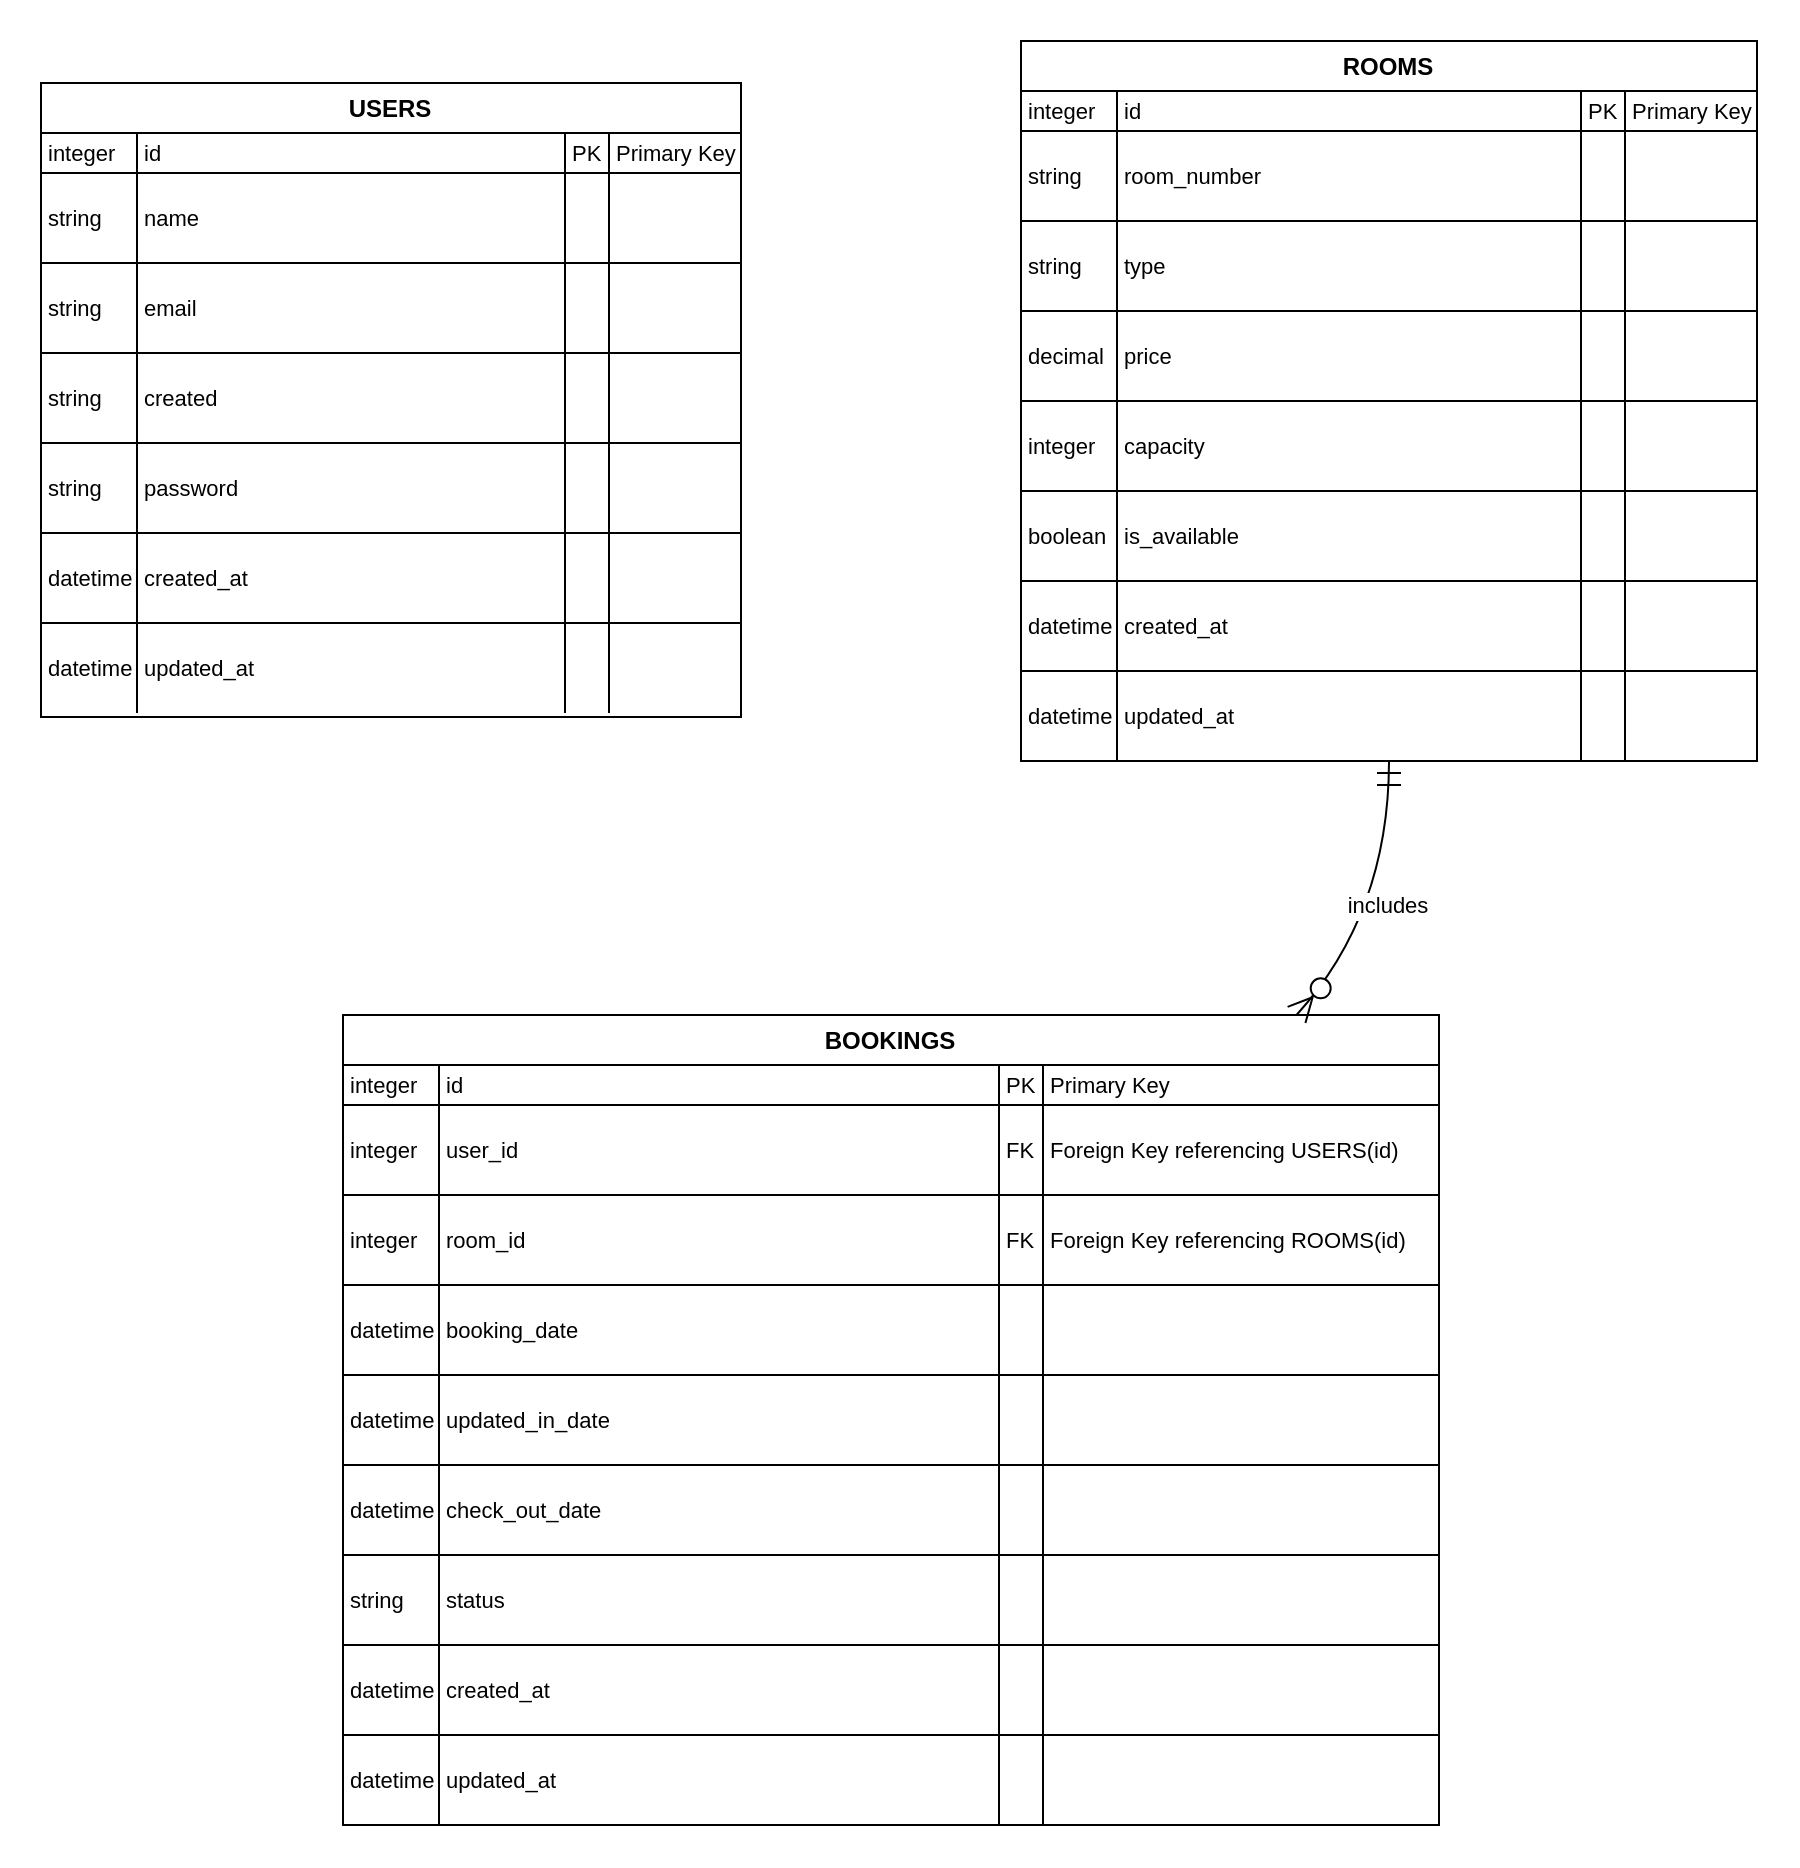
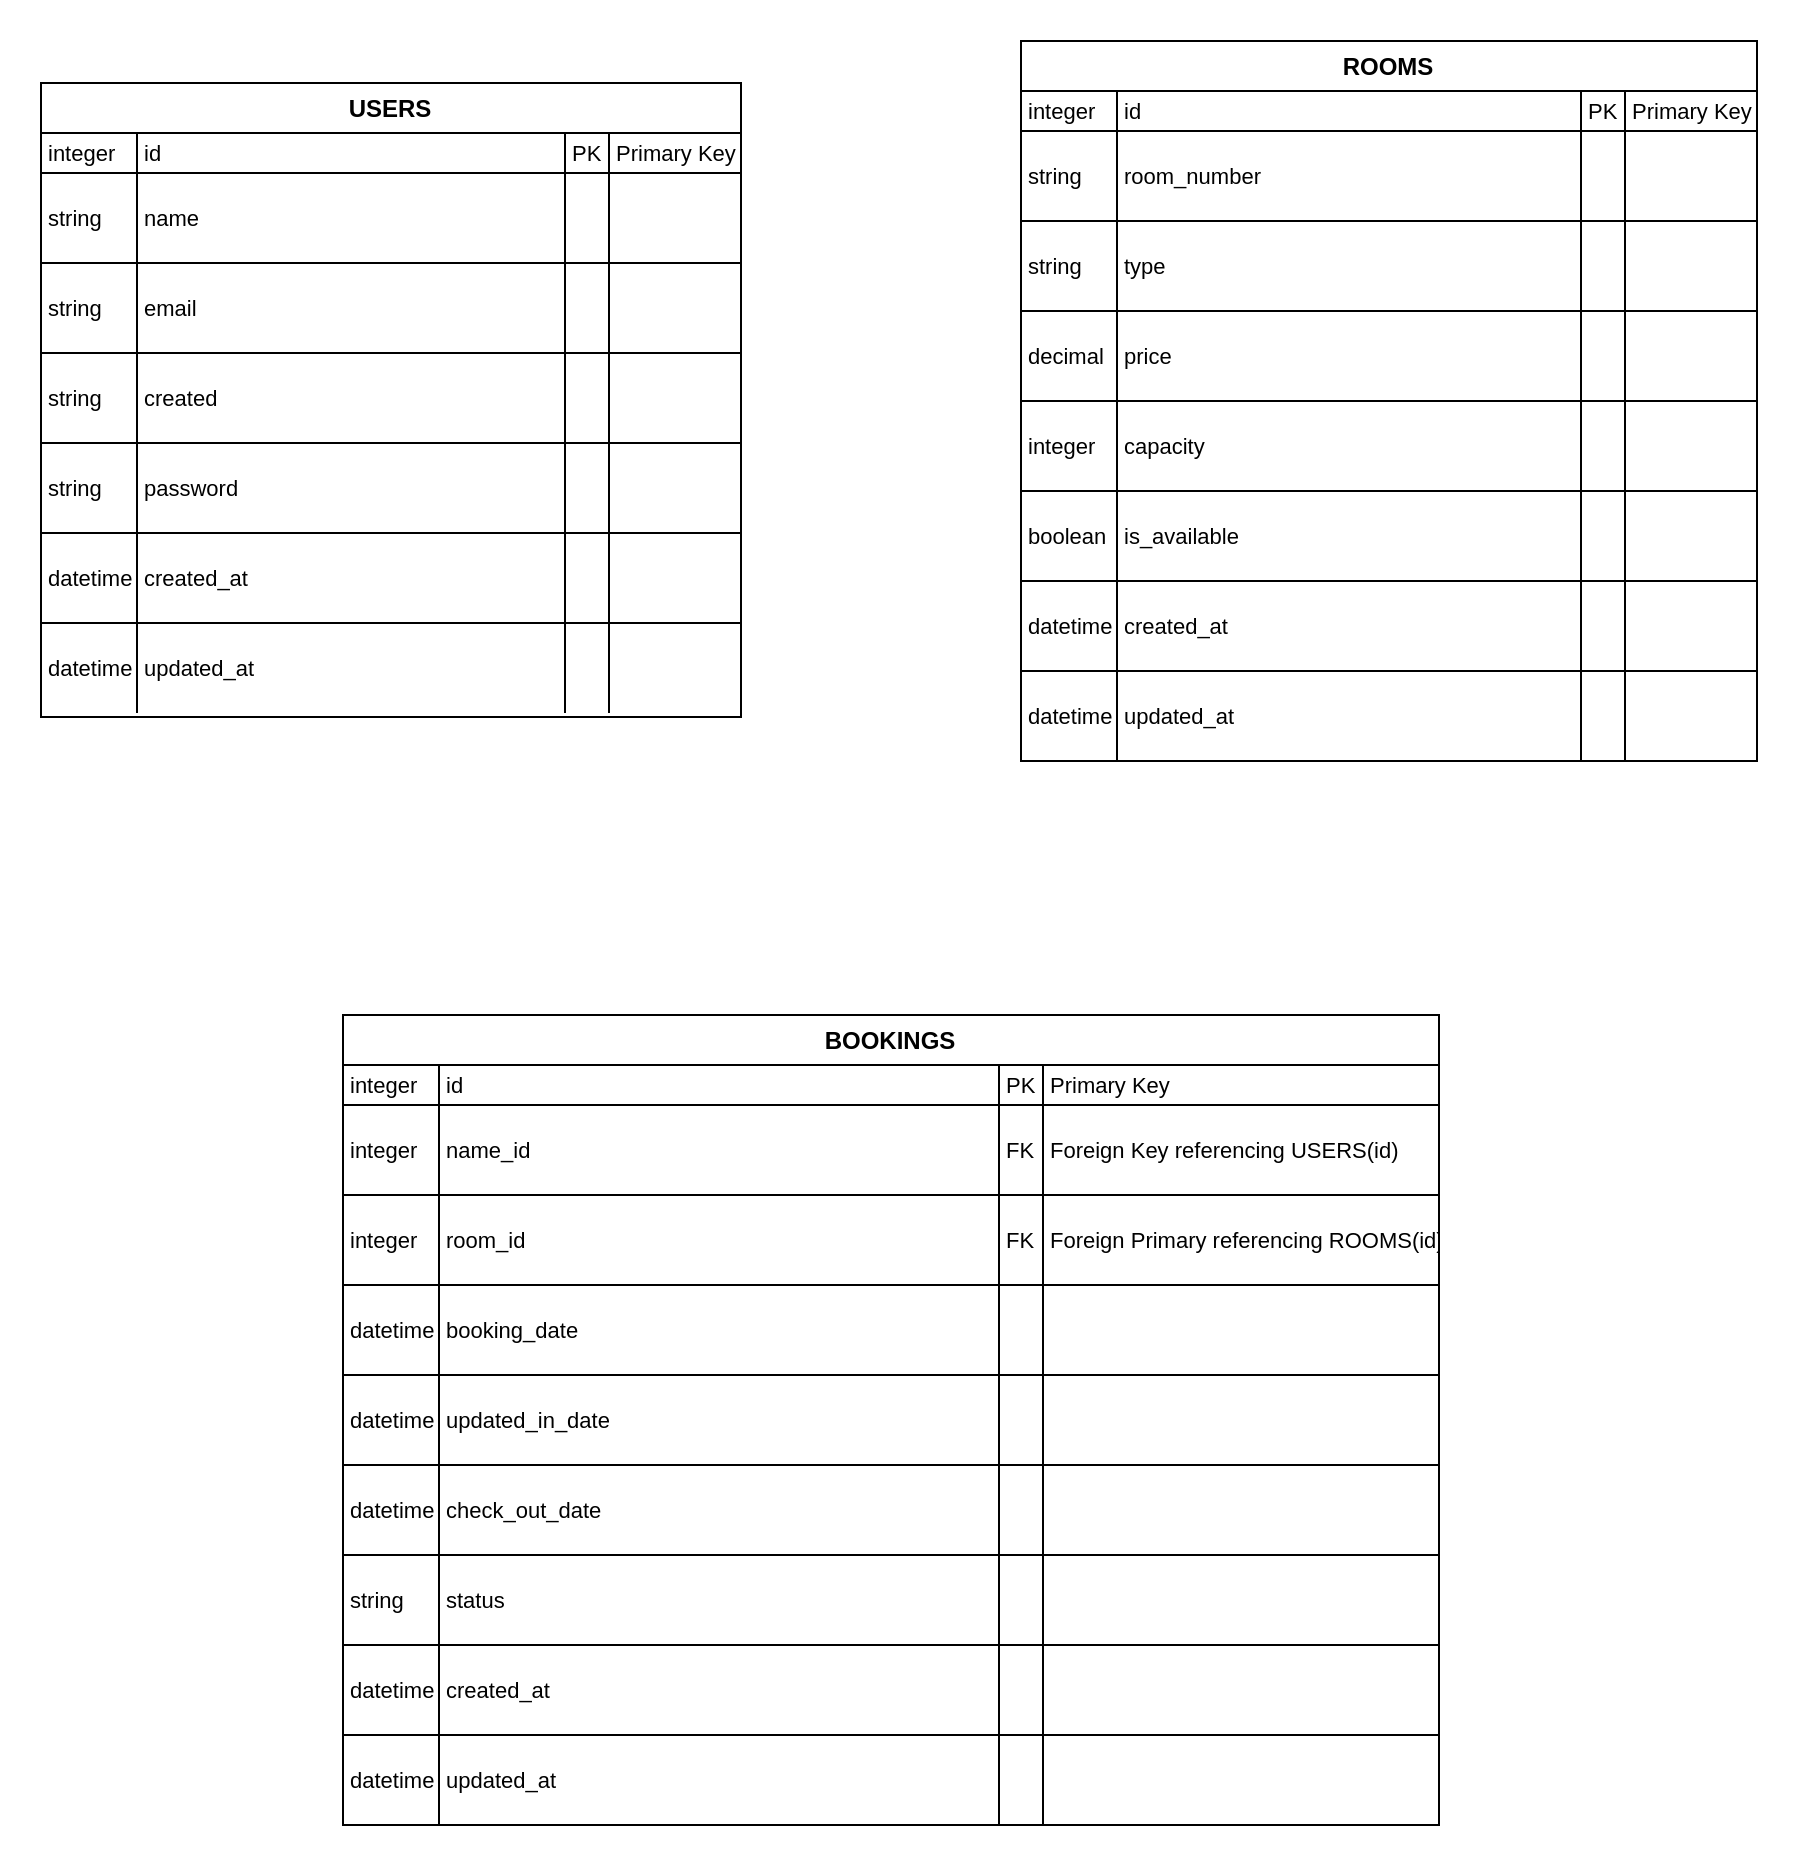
edge "ROOMS" -- "BOOKINGS": removed, label "includes"
node "user_id": label "user_id" -> "name_id"
node "Foreign Key referencing ROOMS(id)": label "Foreign Key referencing ROOMS(id)" -> "Foreign Primary referencing ROOMS(id)"
